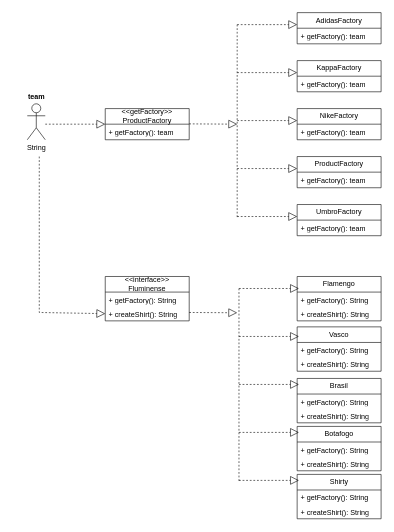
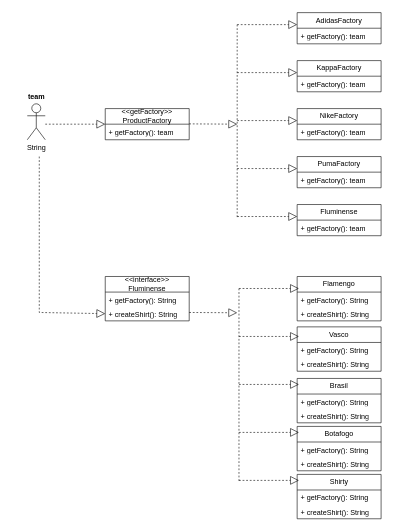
node "ProductFactory": label "ProductFactory" -> "PumaFactory"
node "UmbroFactory": label "UmbroFactory" -> "Fluminense"
